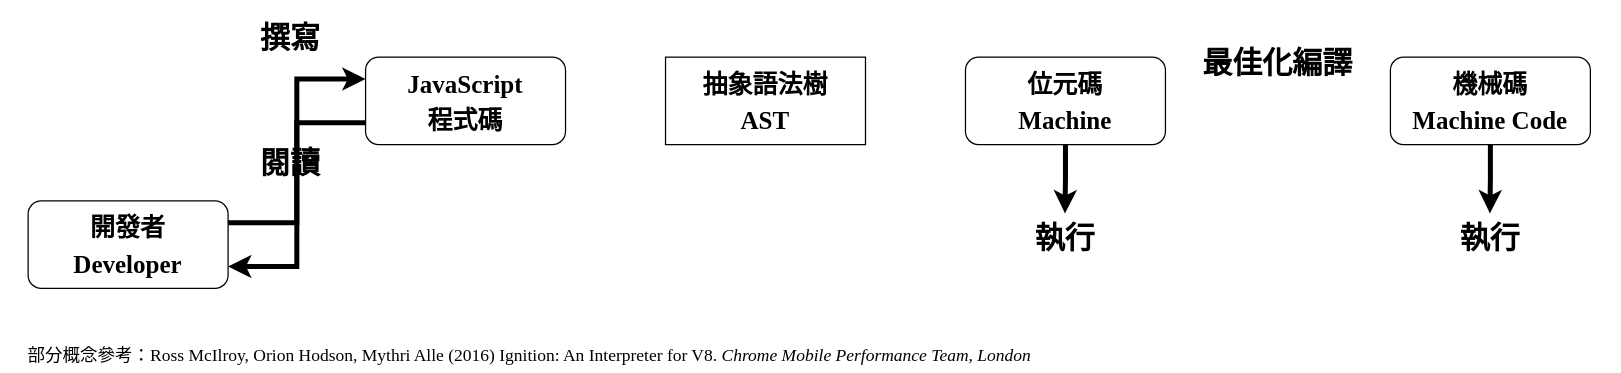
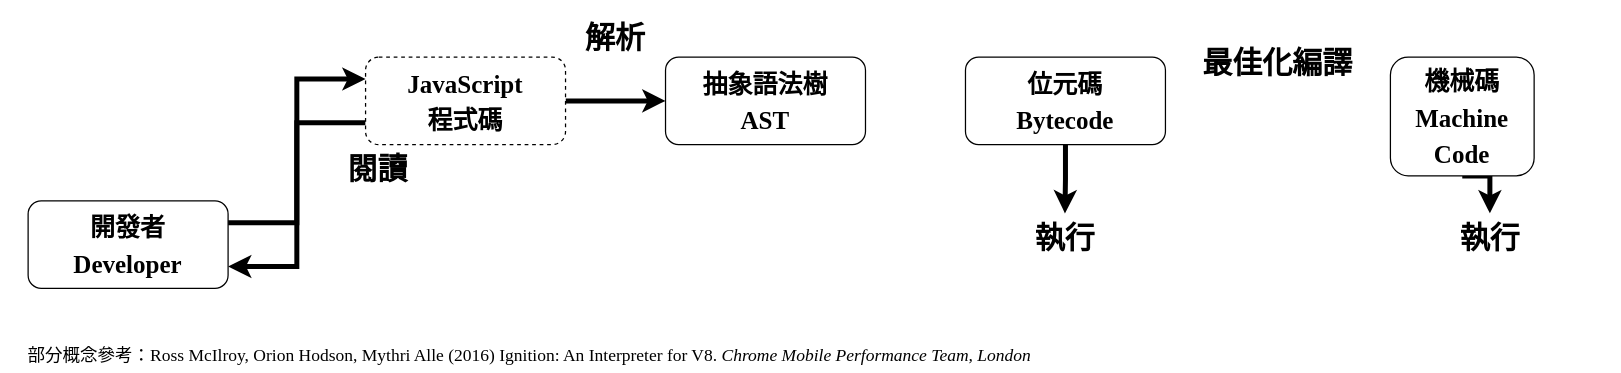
node "撰寫": removed
node "解析": added
node "JavaScript 程式碼": style solid -> dashed
edge "JavaScript 程式碼" -> "抽象語法樹 AST": added
node "抽象語法樹 AST": shape rectangle -> rounded rectangle
node "位元碼 Machine": label "位元碼 Machine" -> "位元碼 Bytecode"
node "機械碼 Machine Code": size 200x88 -> 144x119
node "閱讀": moved (291, 163) -> (378, 169)
